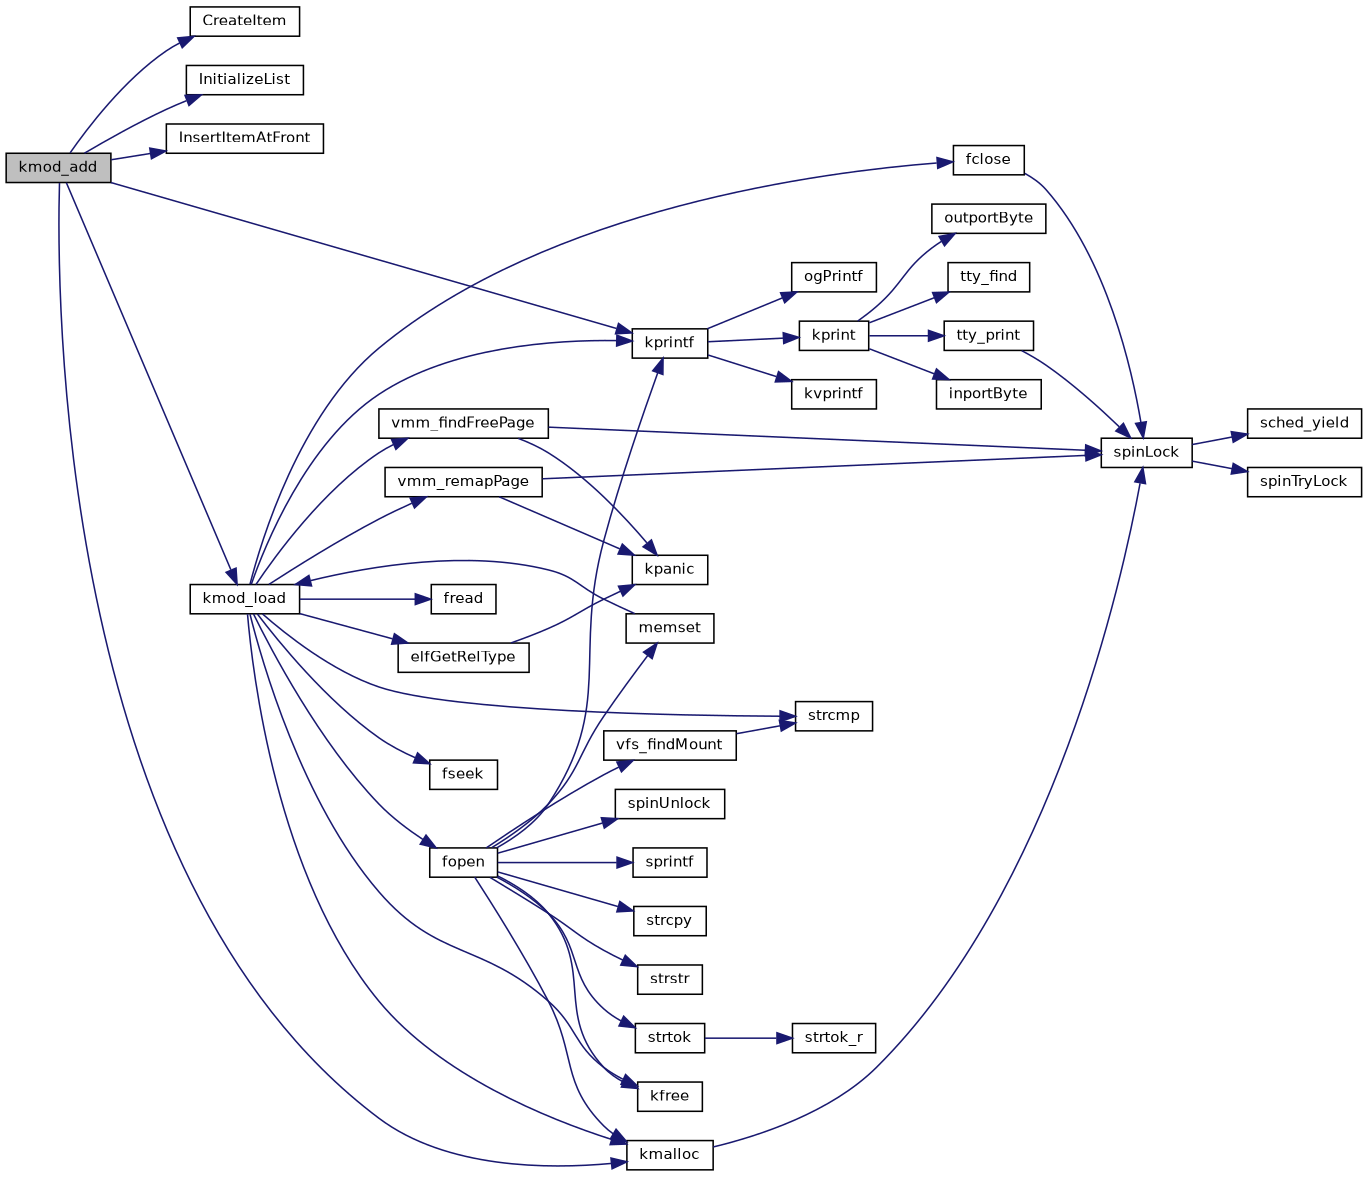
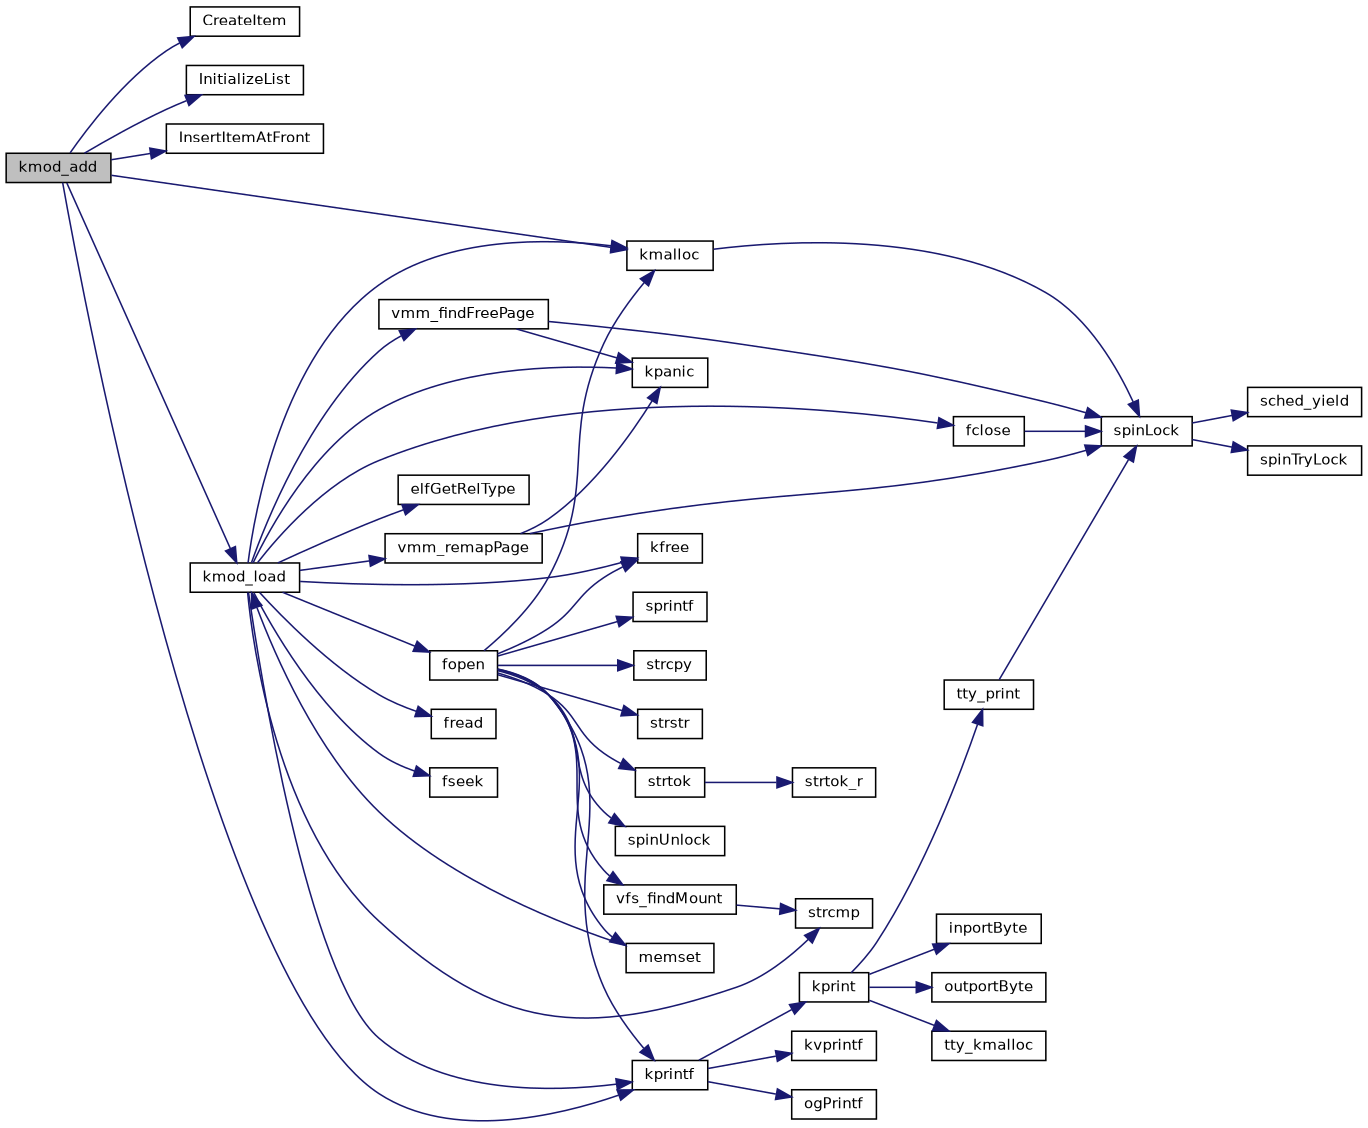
node "tty_find": label "tty_find" -> "tty_kmalloc"
edge "elfGetRelType" -> "kpanic": now "kmod_load" -> "kpanic"
